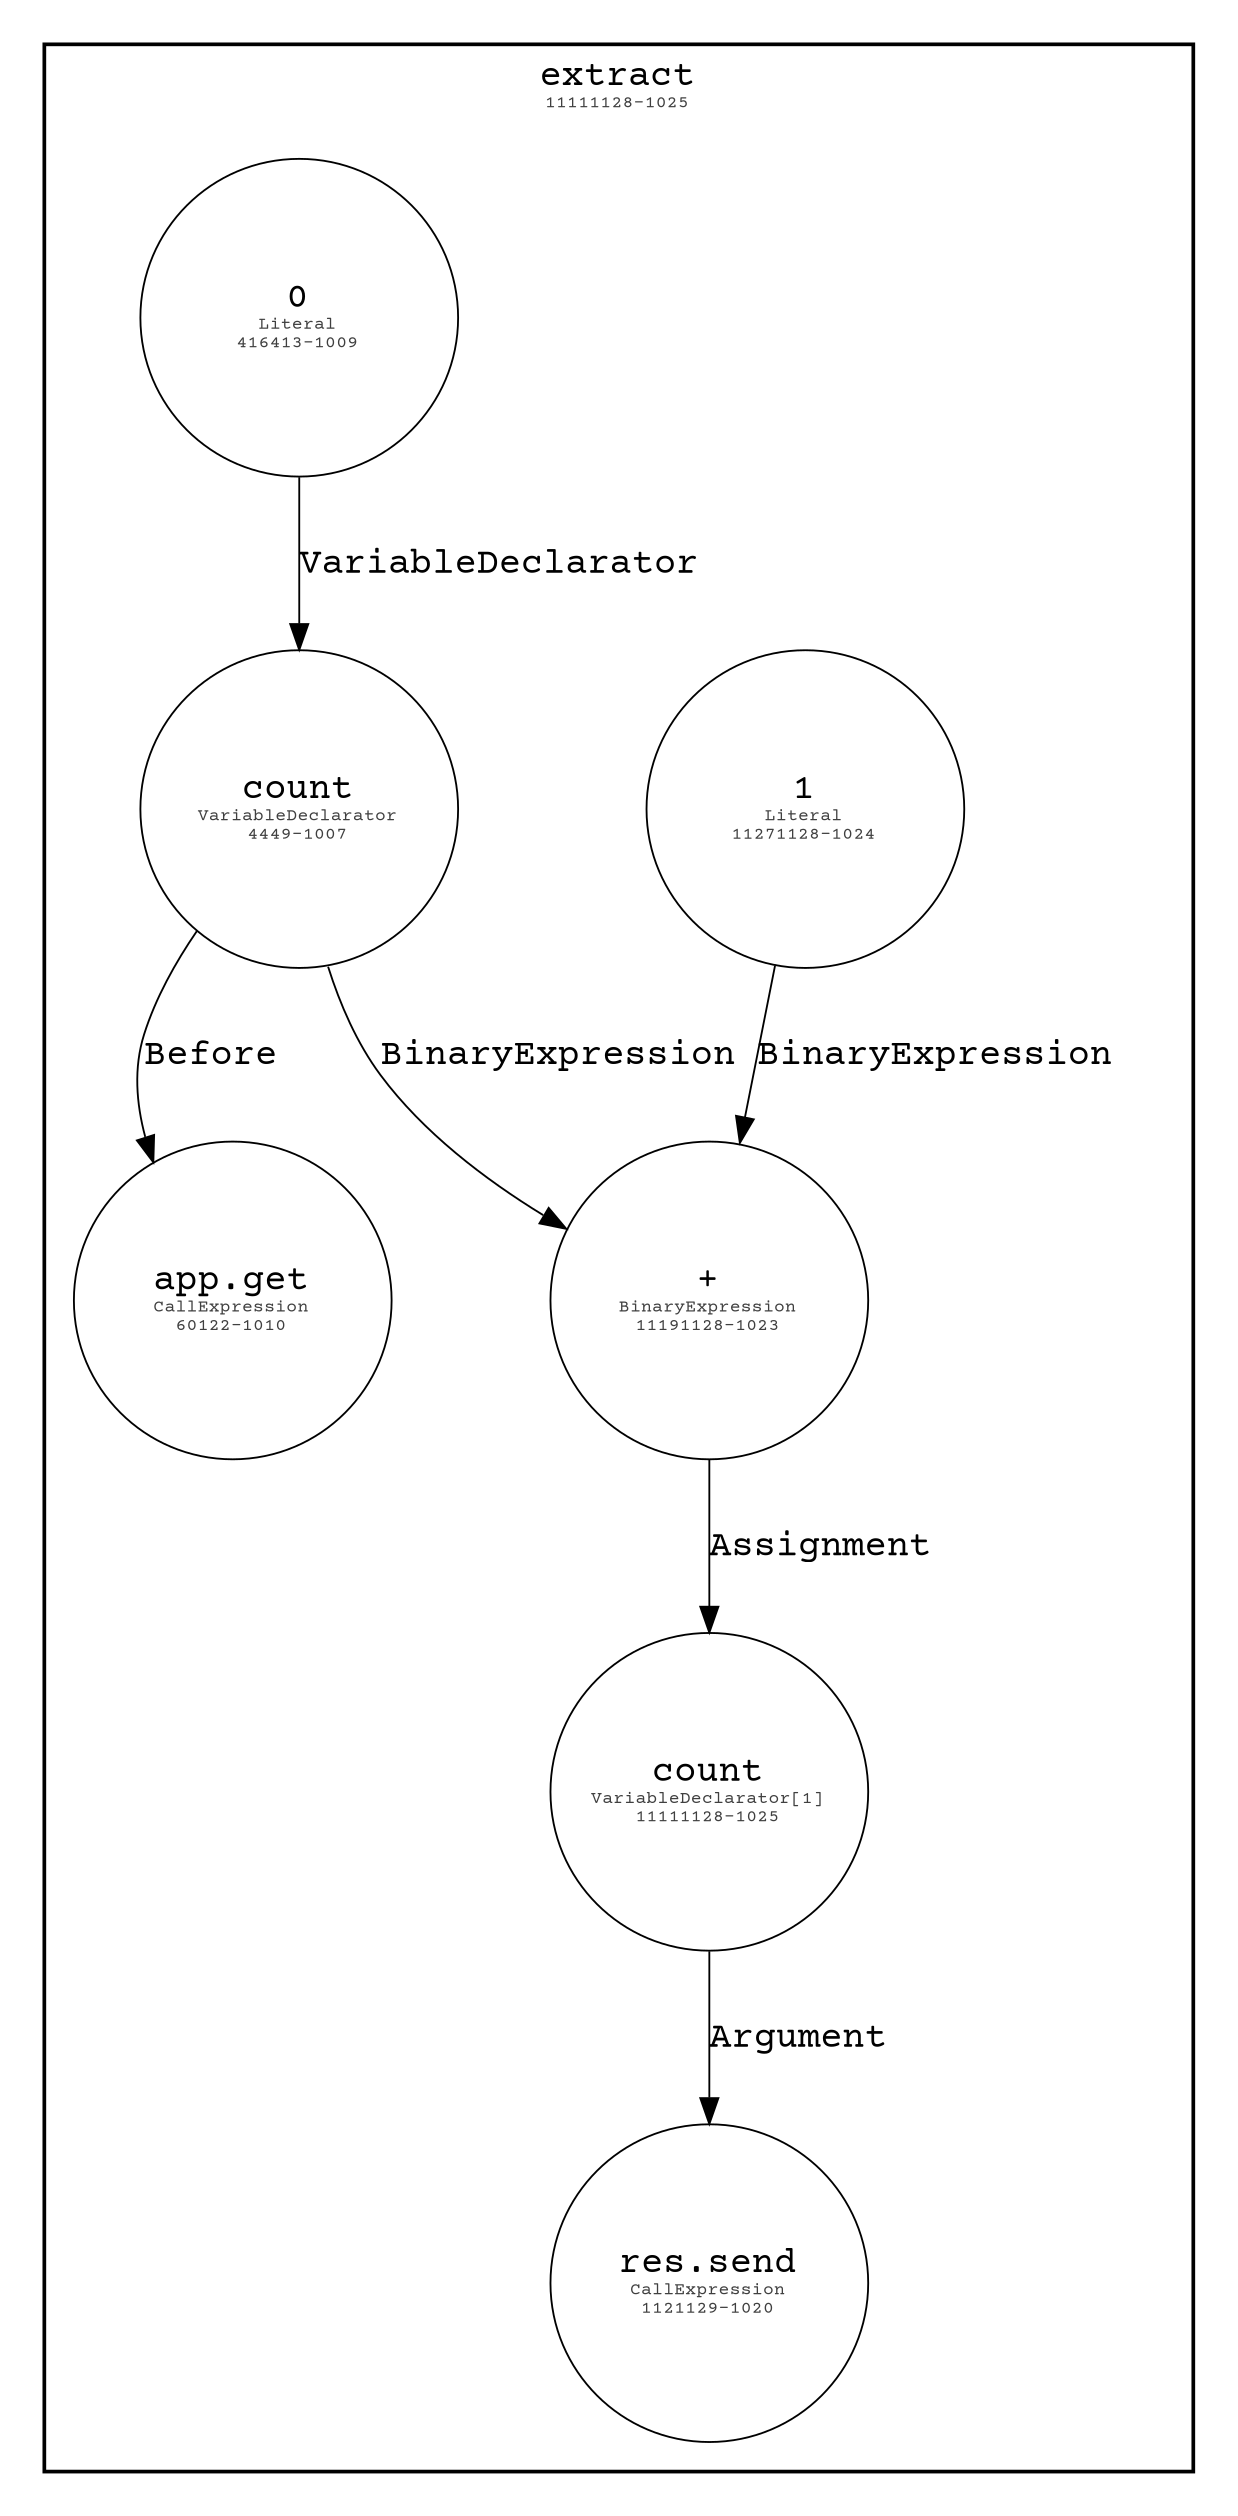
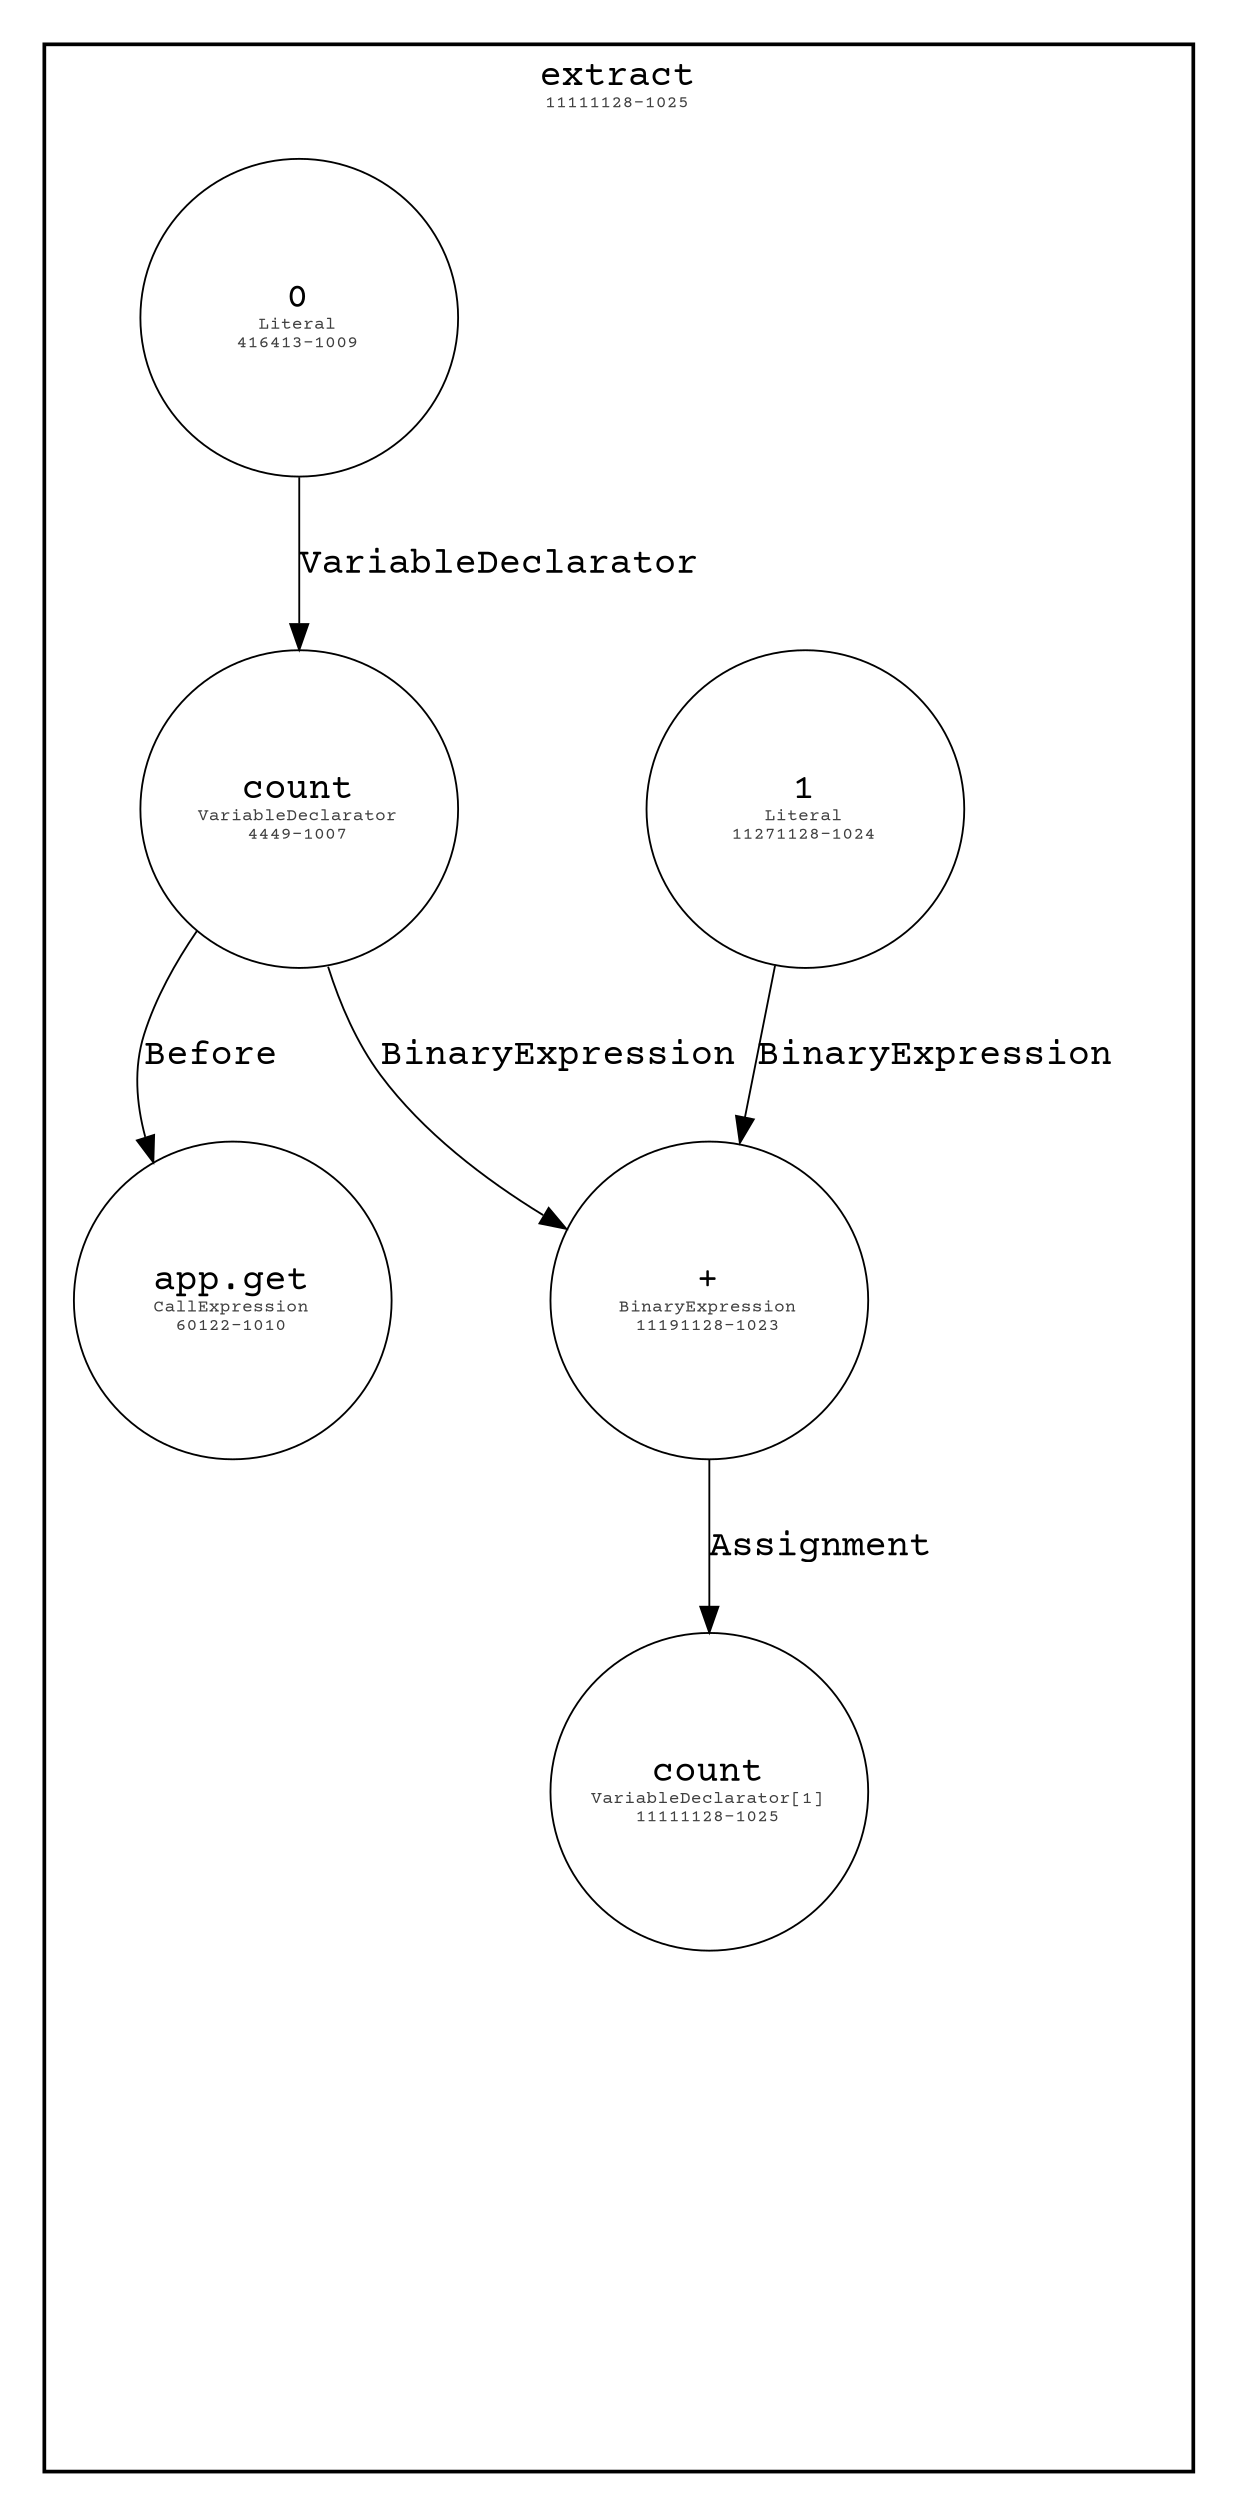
node "res.send": removed
